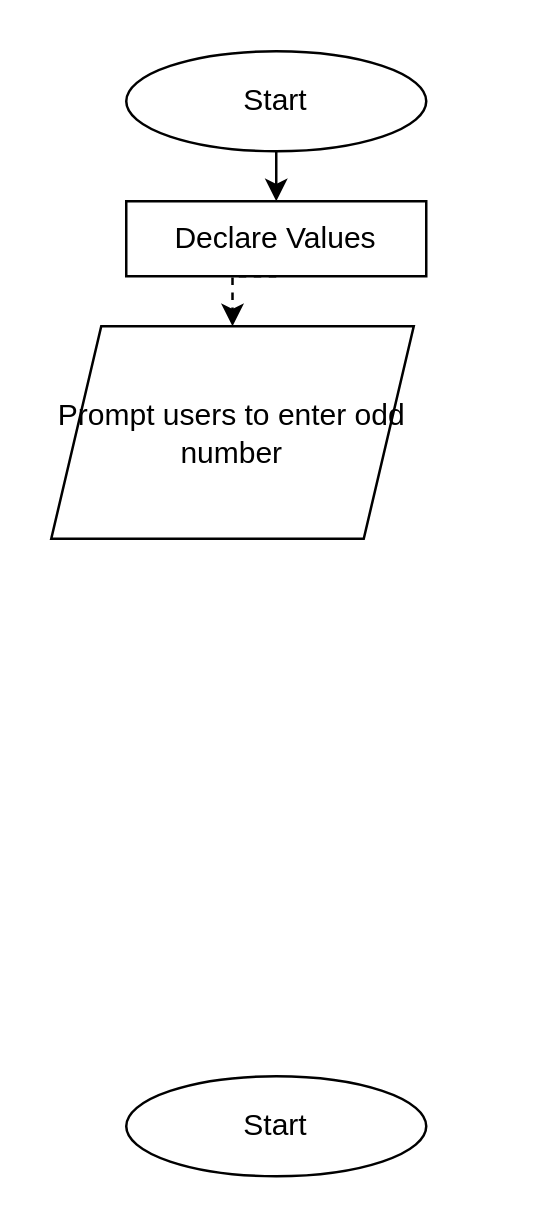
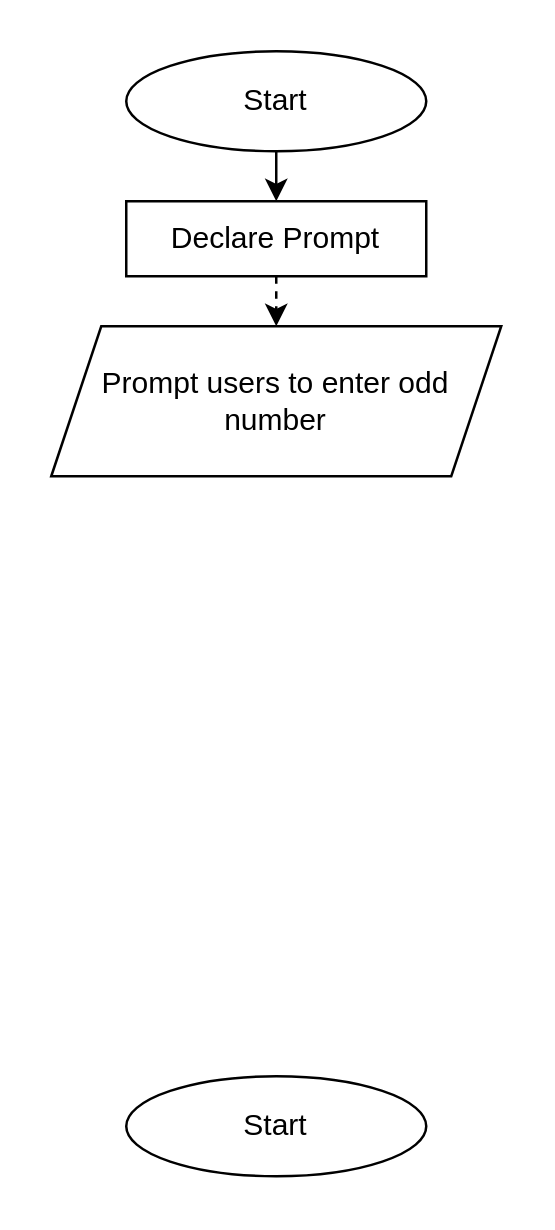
node "Declare Values": label "Declare Values" -> "Declare Prompt"
node "Prompt users to enter odd number": size 363x213 -> 450x150
